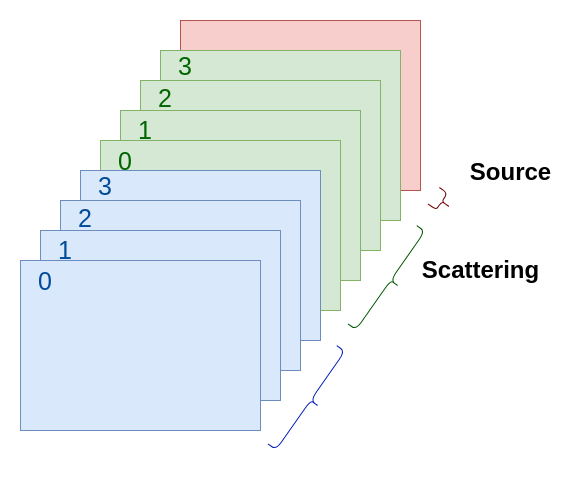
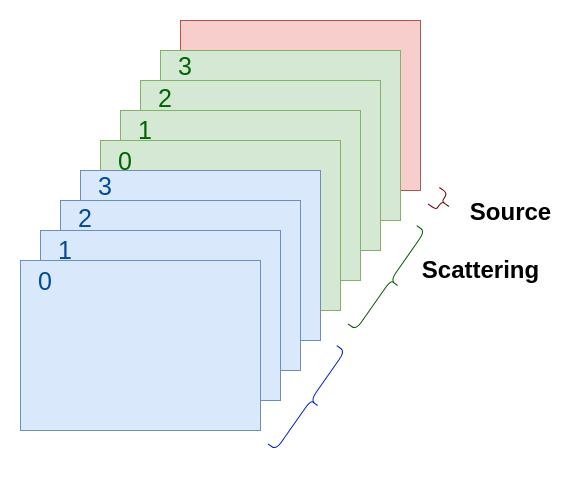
node "Source": moved (511, 173) -> (511, 213)
